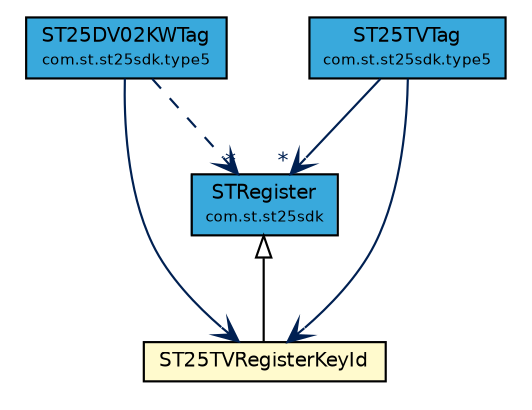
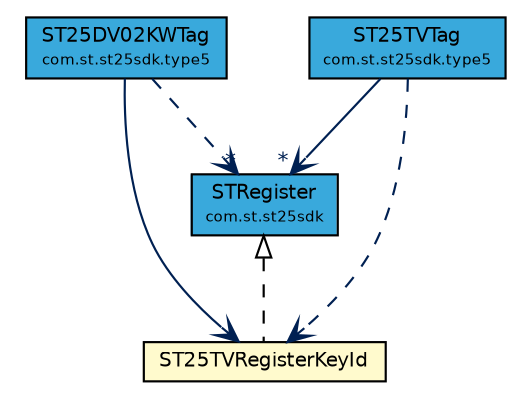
edge "ST25TVTag" -> "ST25TVRegisterKeyId": style solid -> dashed
edge "ST25TVRegisterKeyId" -> "STRegister": style solid -> dashed
